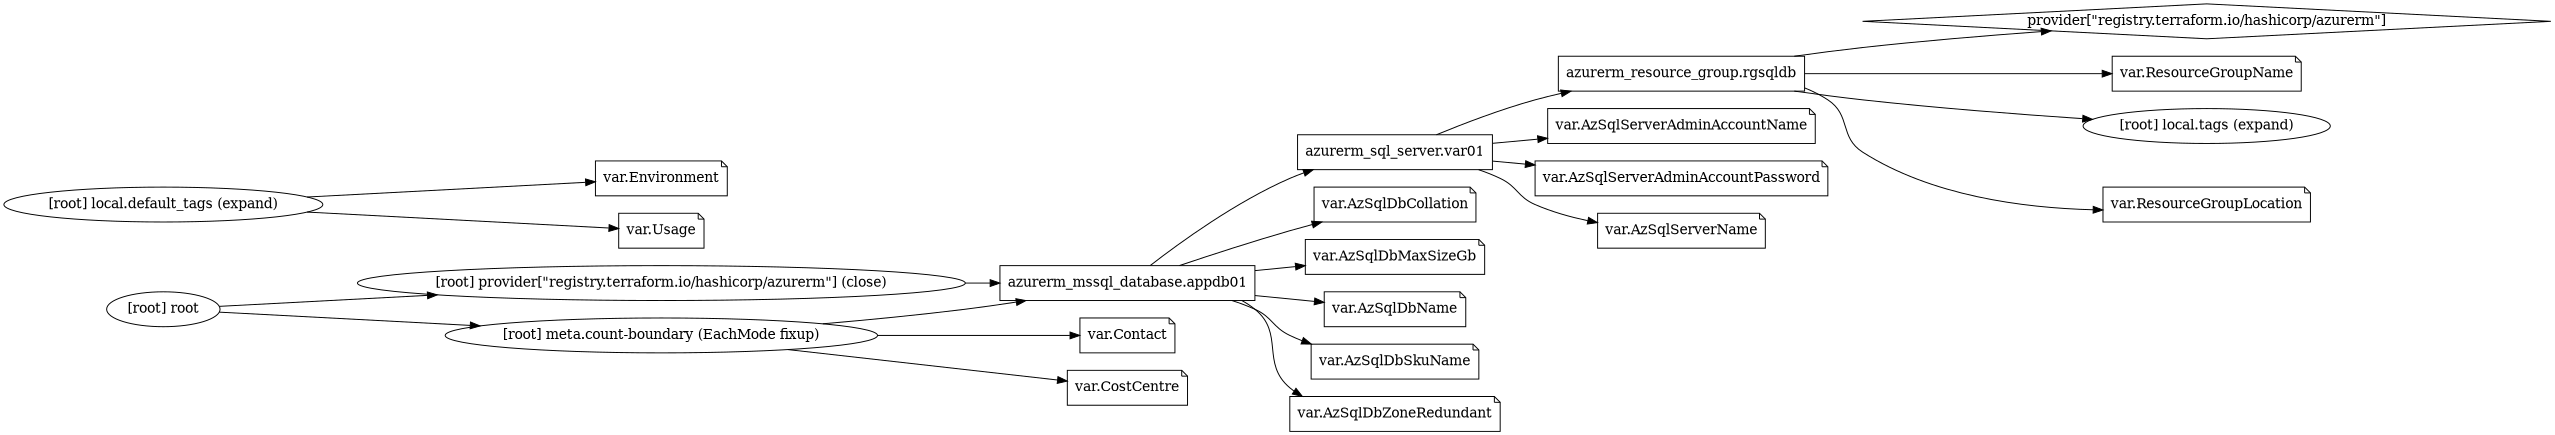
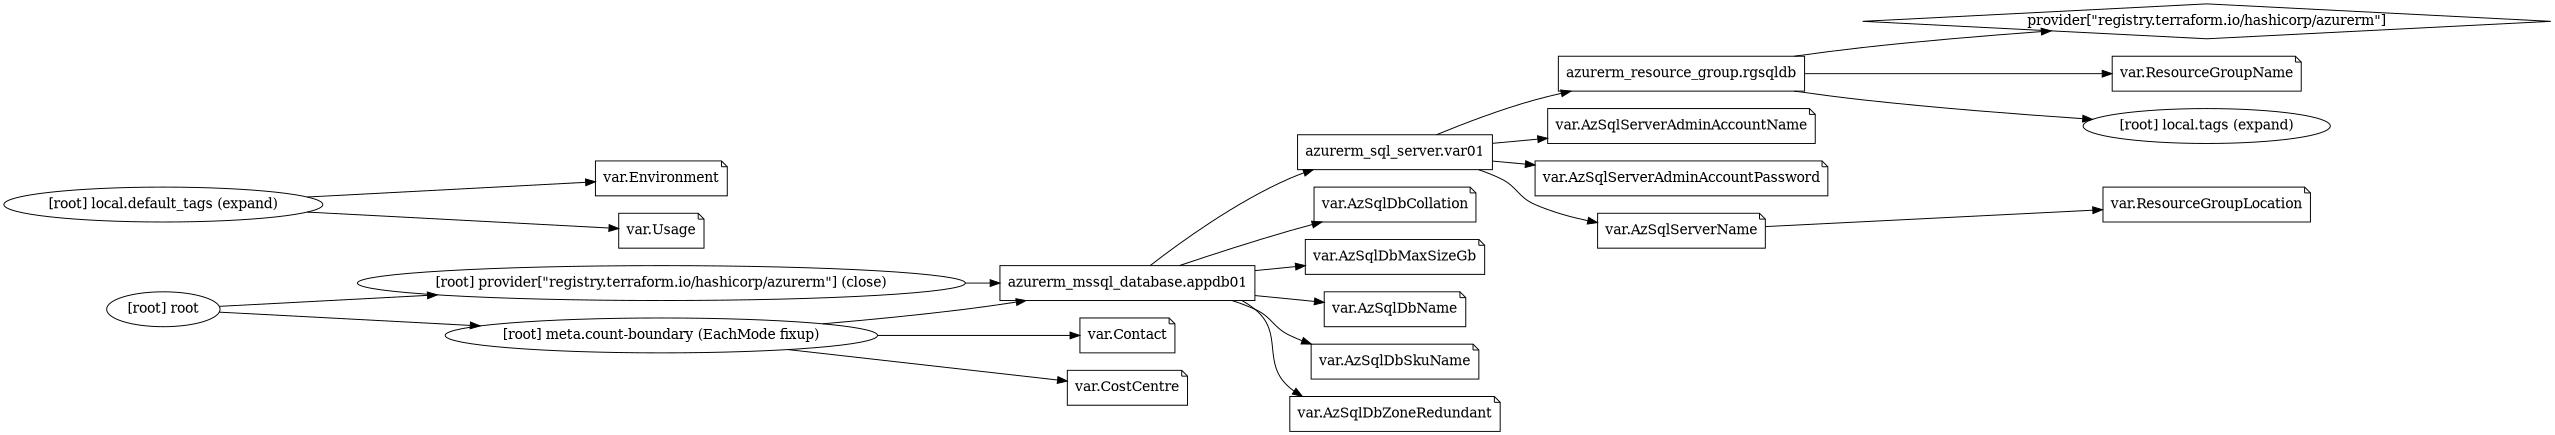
edge "azurerm_resource_group.rgsqldb" -> "var.ResourceGroupLocation": now "var.AzSqlServerName" -> "var.ResourceGroupLocation"
